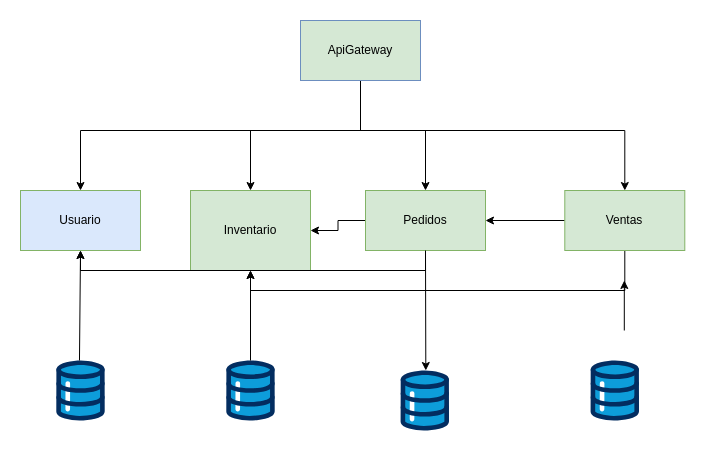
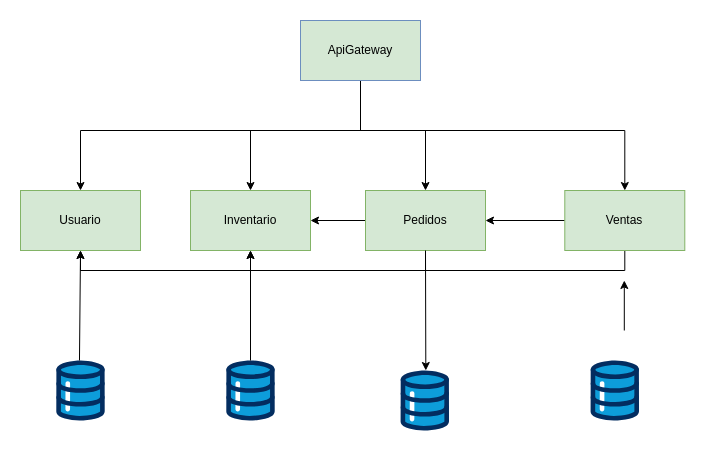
node "Usuario": fillcolor #dae8fc -> #d5e8d4
node "Inventario": size 120x80 -> 120x60
